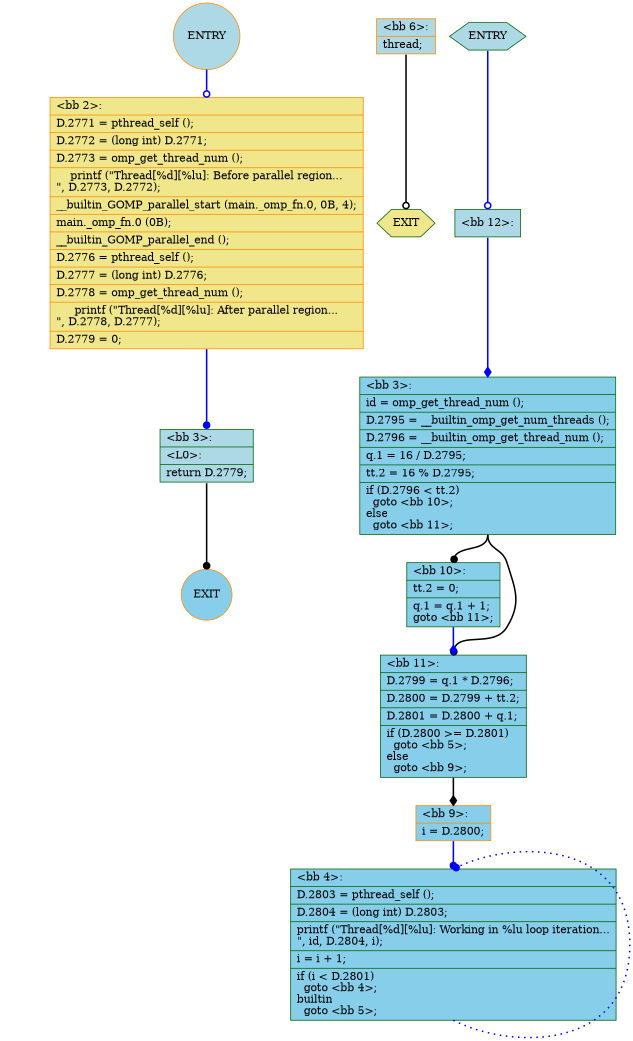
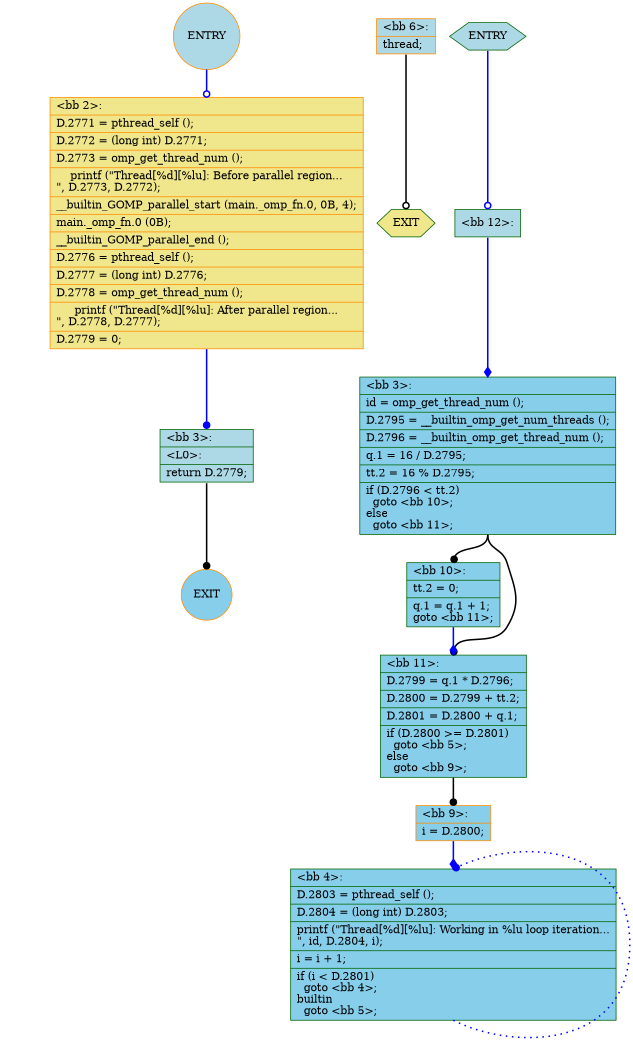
edge "<bb 11>:" -> "<bb 9>:": arrowhead diamond -> dot
edge "<bb 9>:" -> "<bb 4>:": arrowhead dot -> diamond
